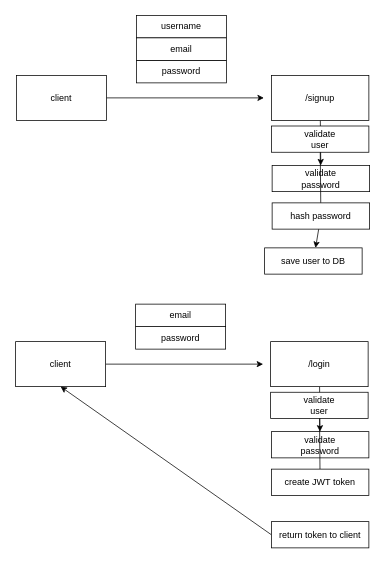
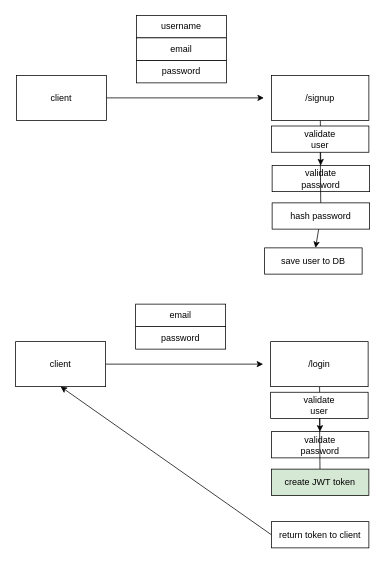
node "create JWT token": fillcolor #ffffff -> #d5e8d4
